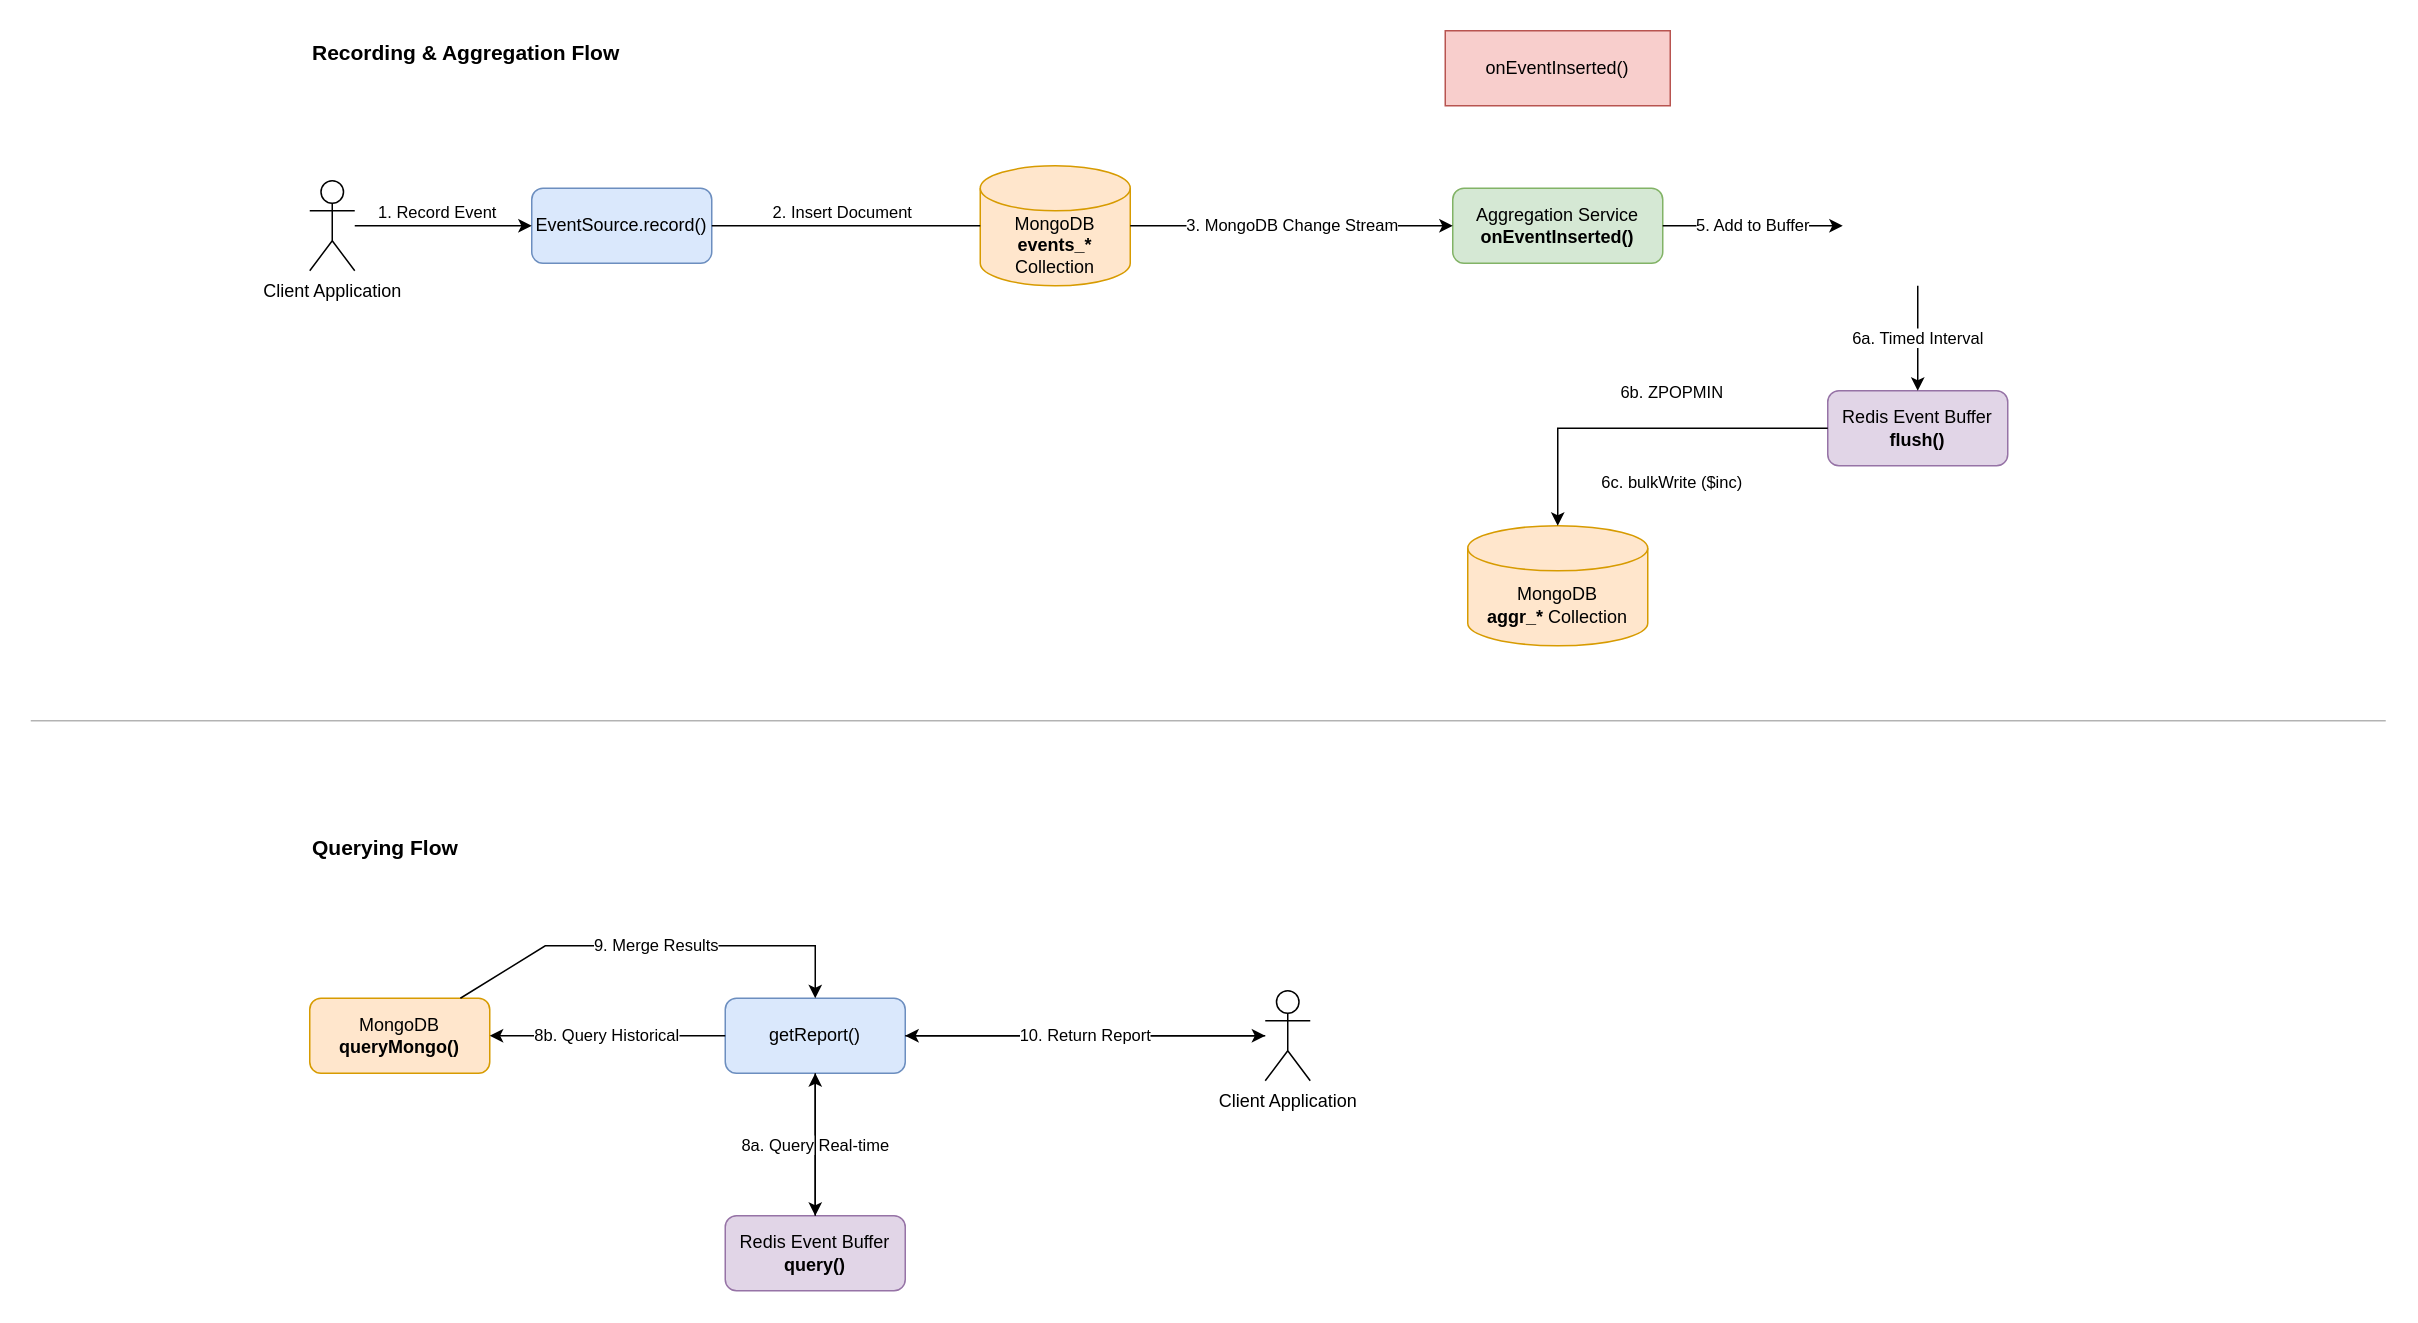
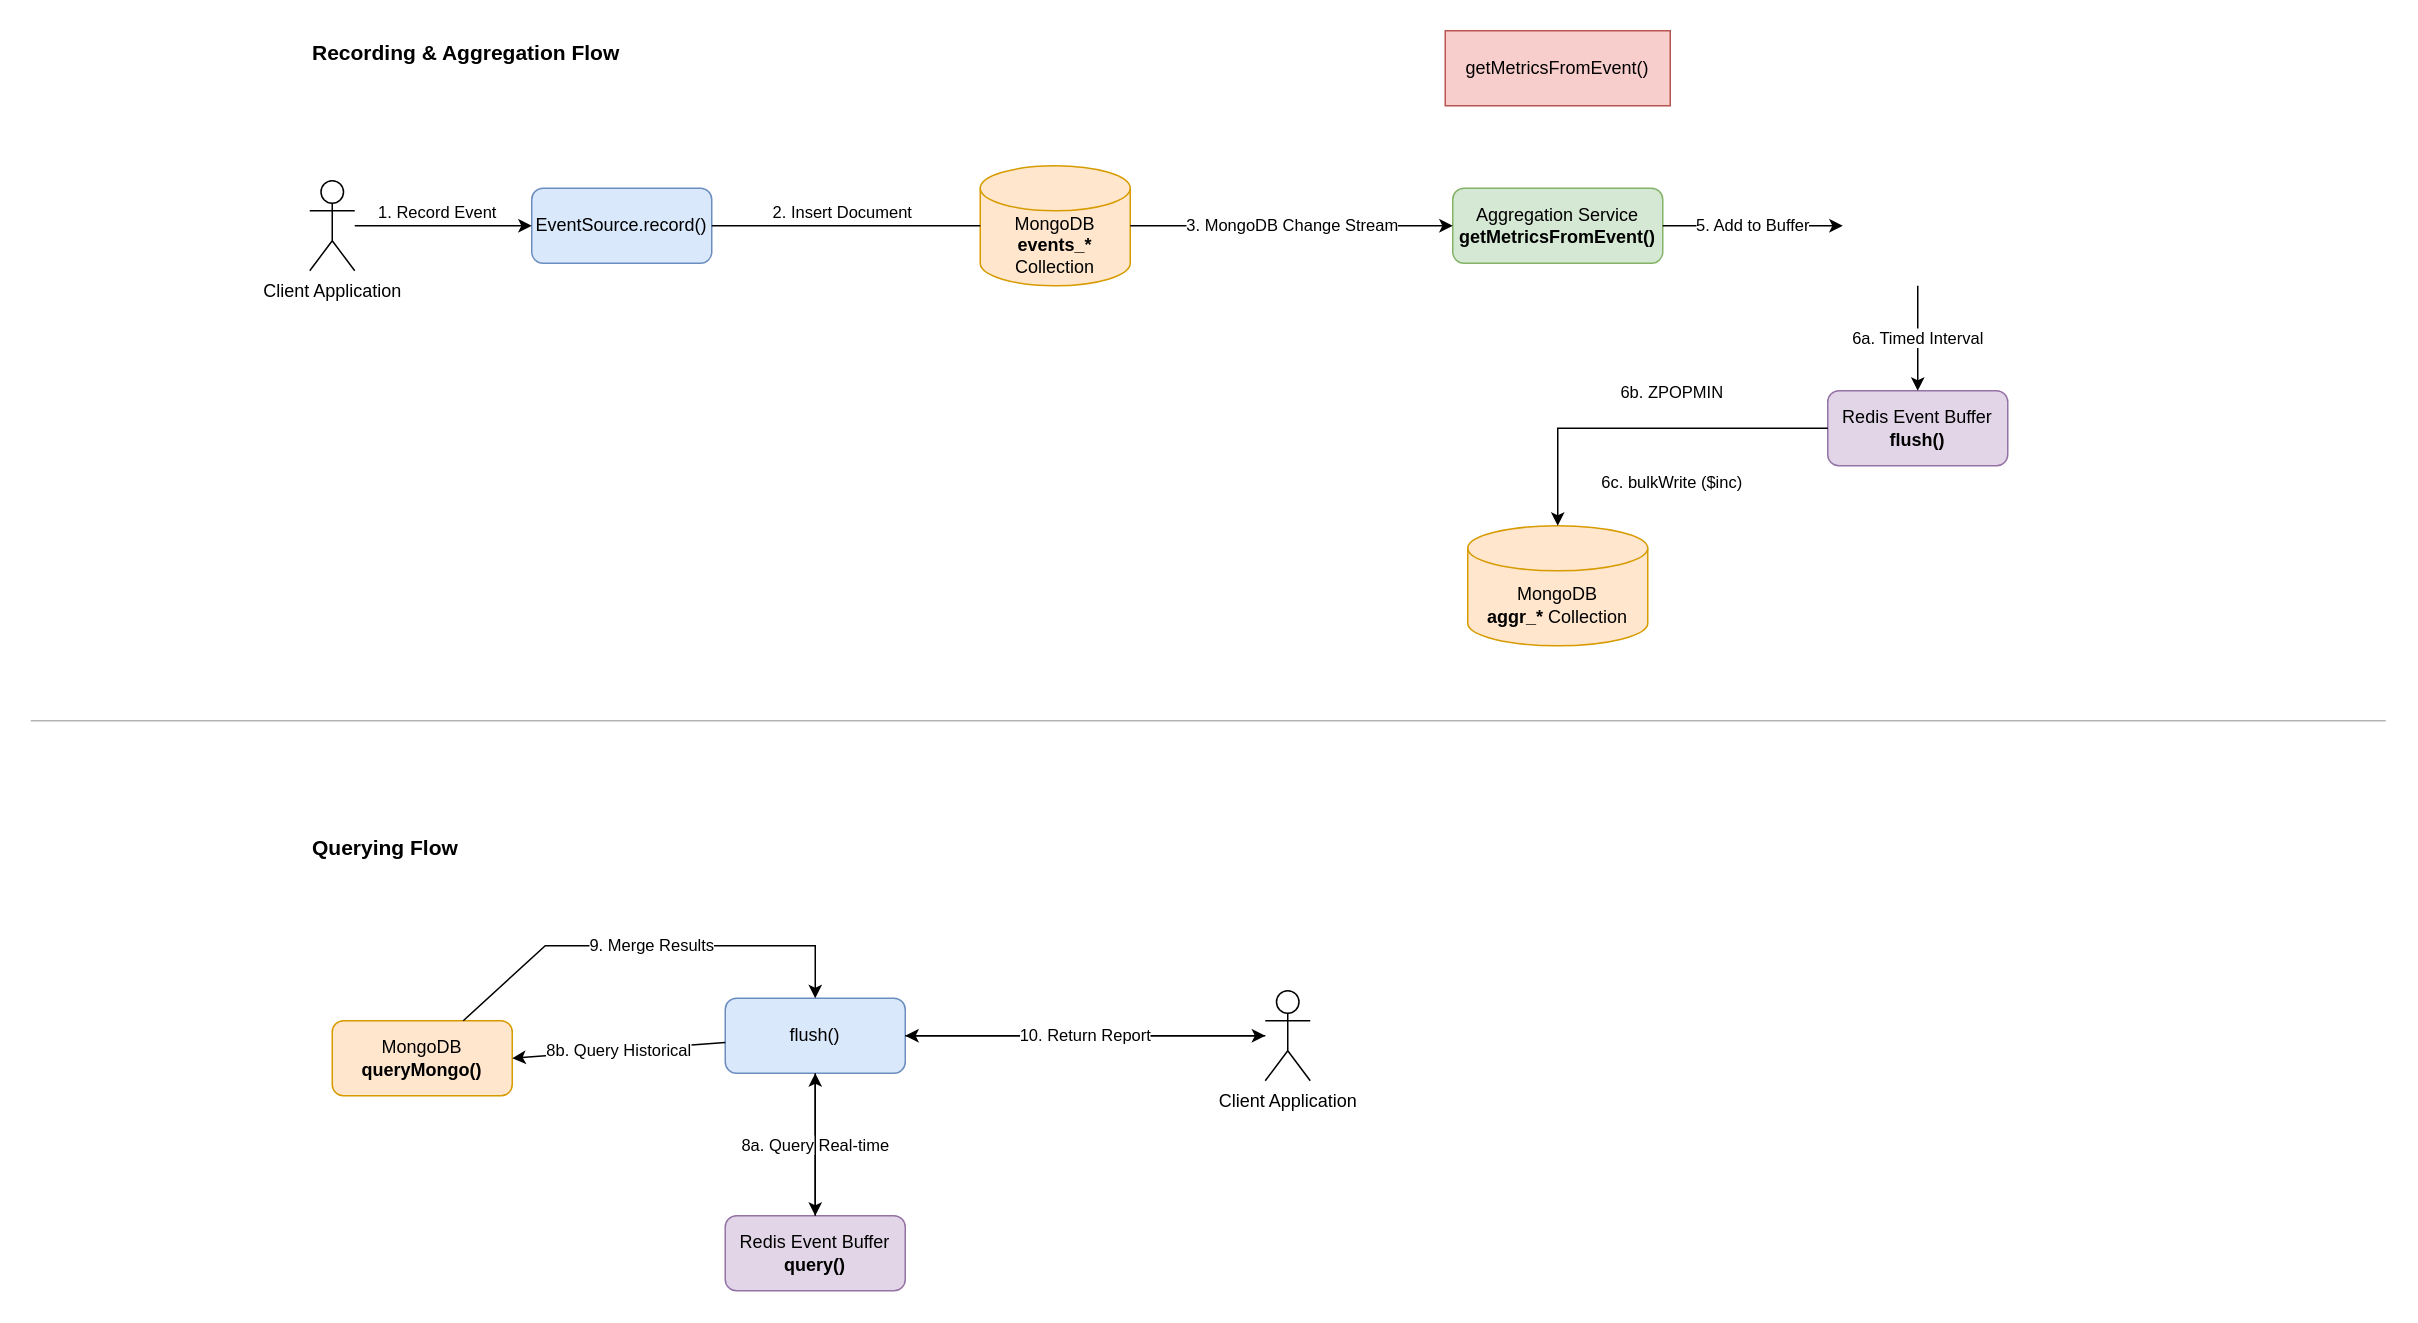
node "onEventInserted()": label "onEventInserted()" -> "getMetricsFromEvent()"
node "Aggregation Service onEventInserted()": label "Aggregation Service onEventInserted()" -> "Aggregation Service getMetricsFromEvent()"
node "MongoDB queryMongo()": moved (400, 1036) -> (422, 1058)
node "getReport()": label "getReport()" -> "flush()"
